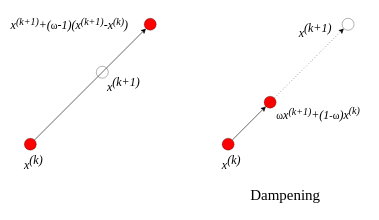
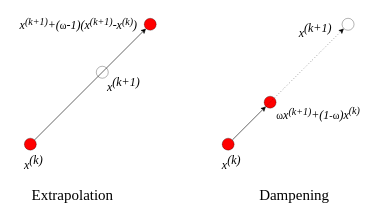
node "x(k+1)+(ω-1)(x(k+1)-x(k))": moved (69, 24) -> (78, 24)
node "Extrapolation": added
node "Dampening": moved (285, 195) -> (294, 195)
